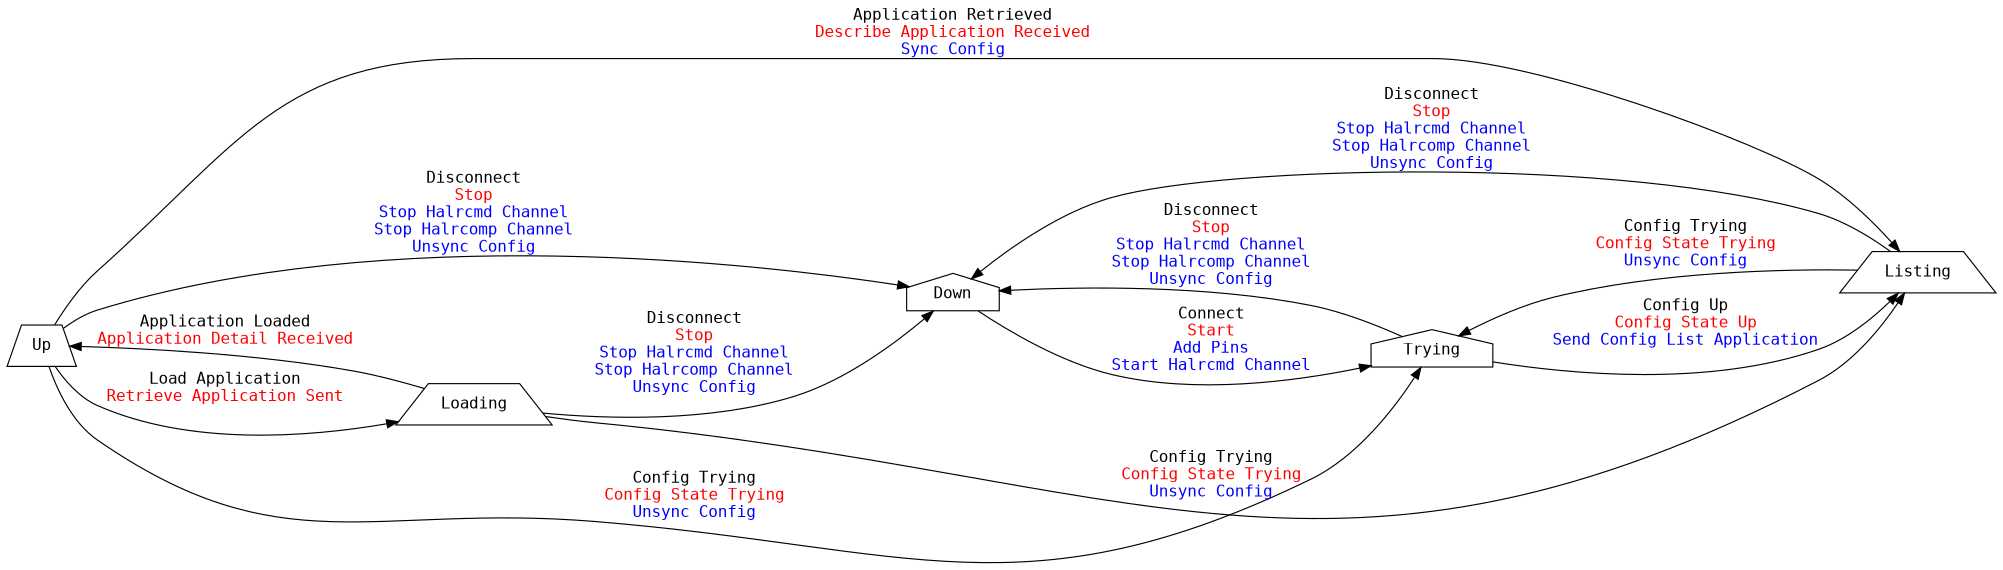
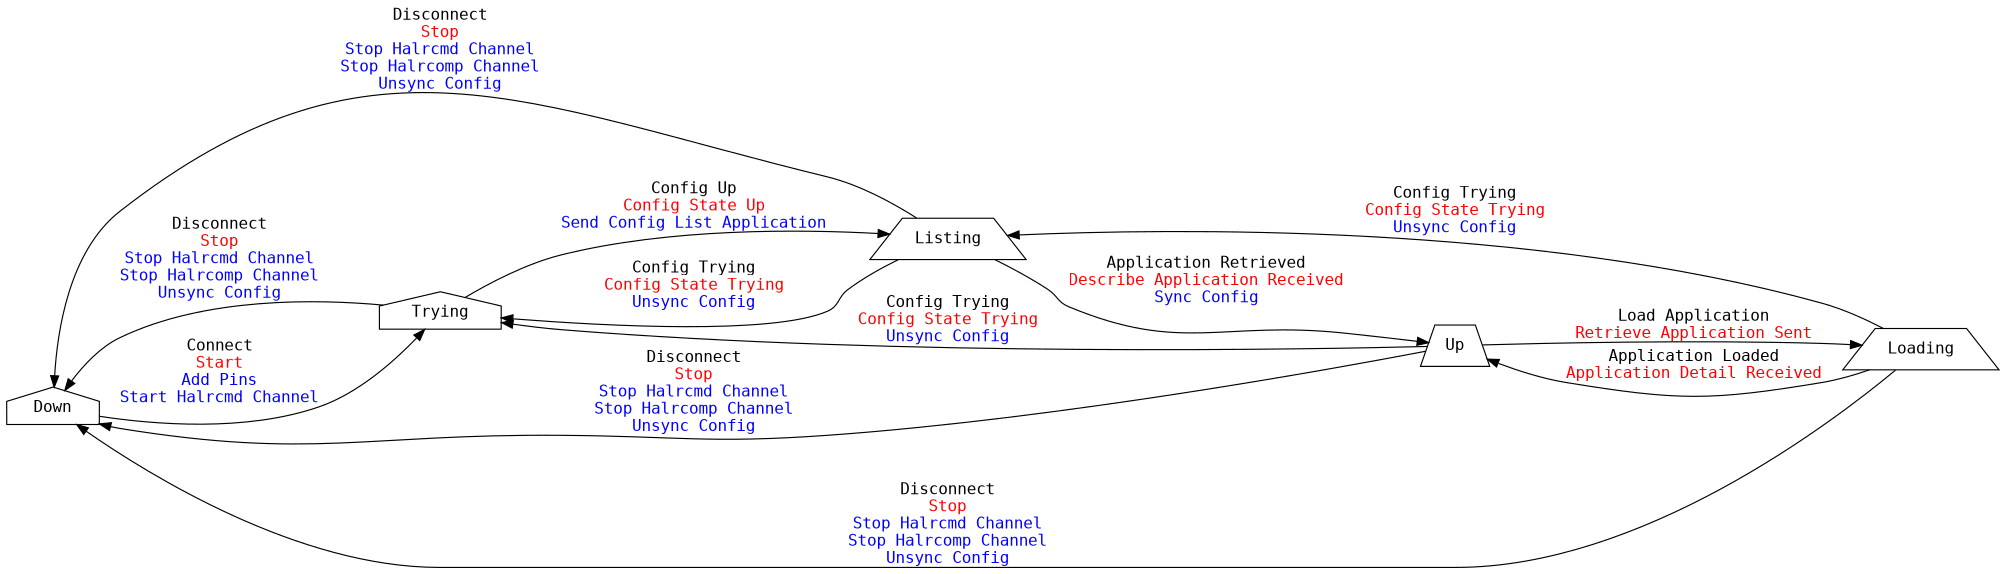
edge "Up" -> "Listing": reversed
